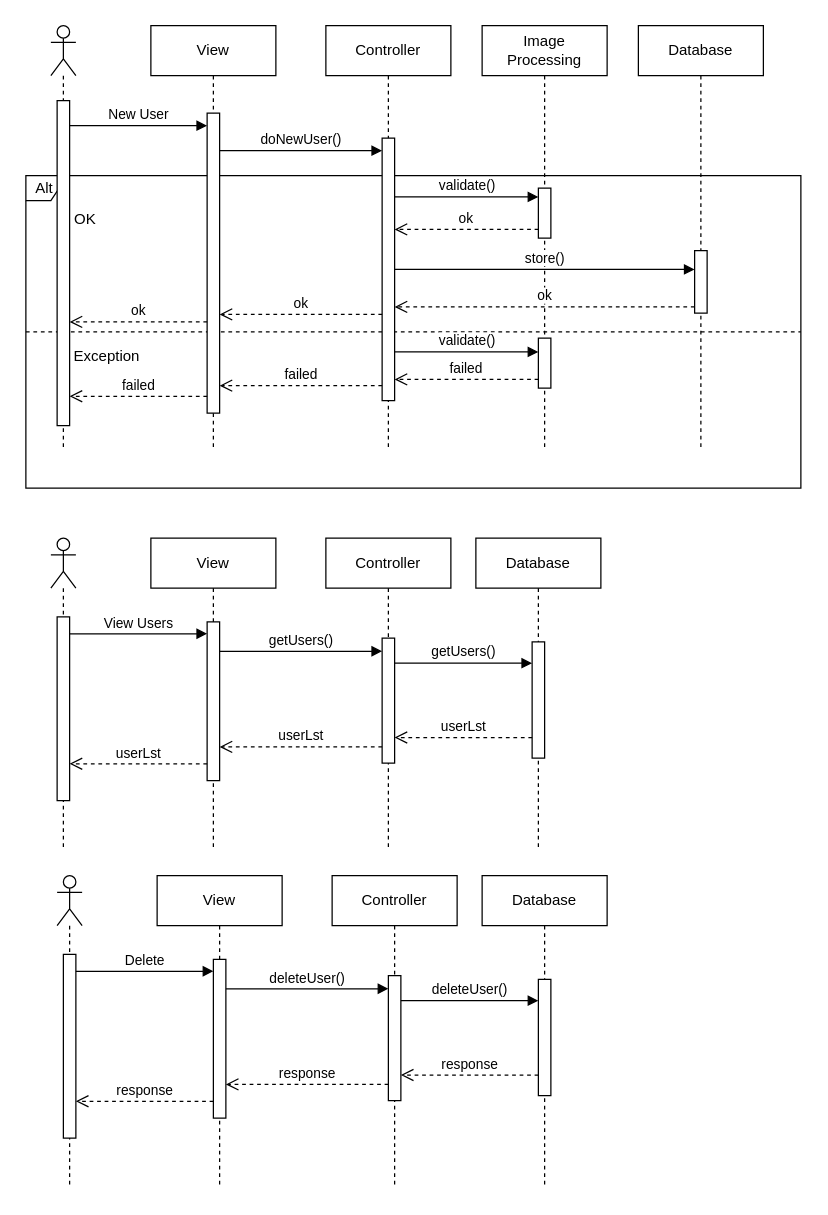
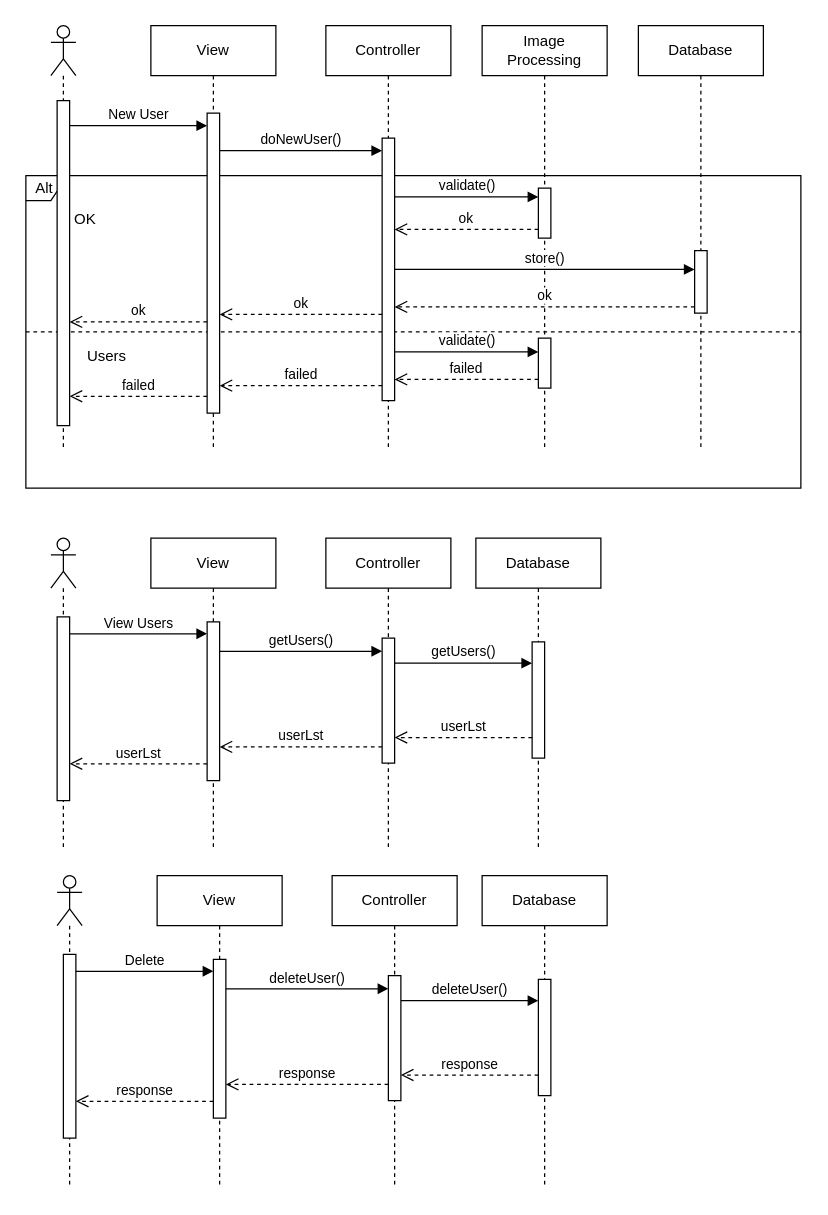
node "Exception": label "Exception" -> "Users"
